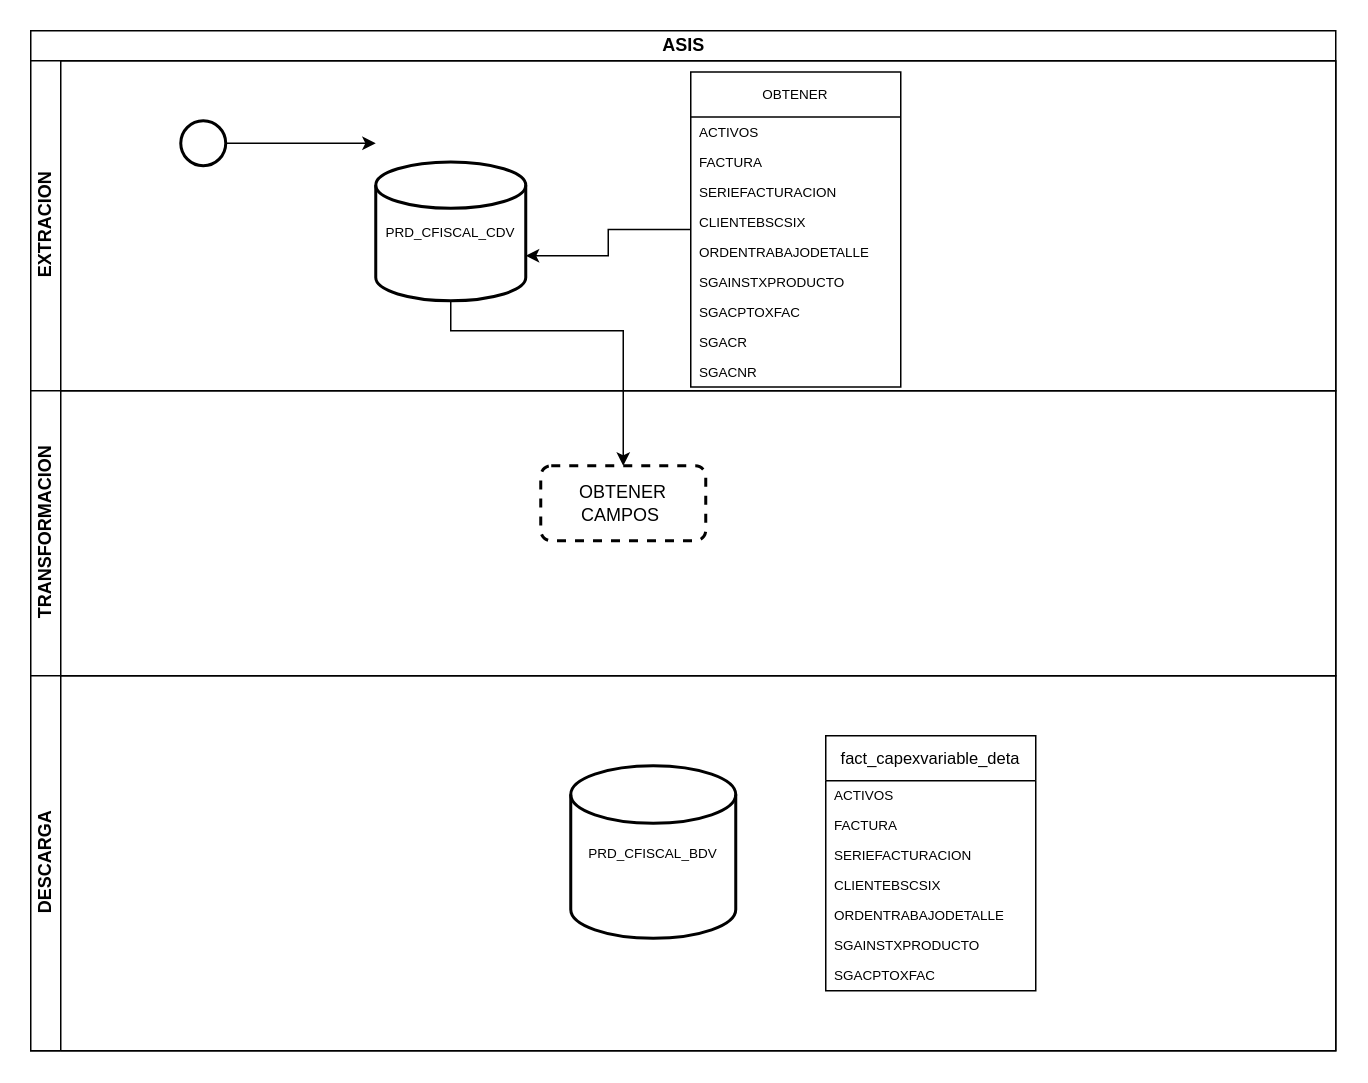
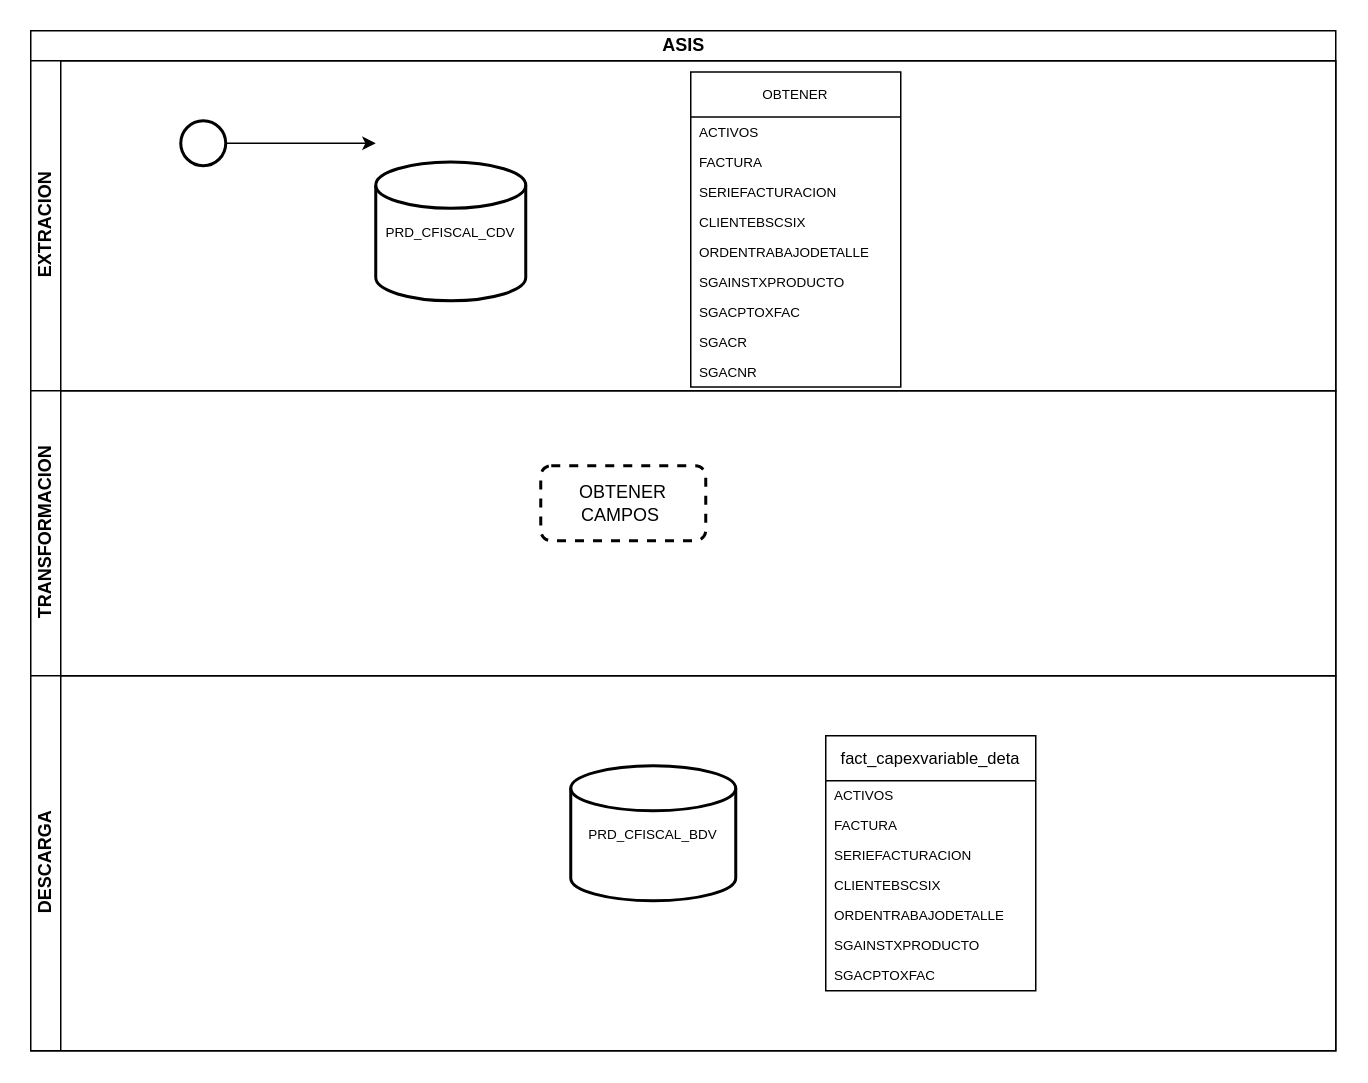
edge "OBTENER" -> "PRD_CFISCAL_CDV": removed
edge "PRD_CFISCAL_CDV" -> "OBTENER CAMPOS": removed
node "PRD_CFISCAL_BDV": size 165x173 -> 165x135
